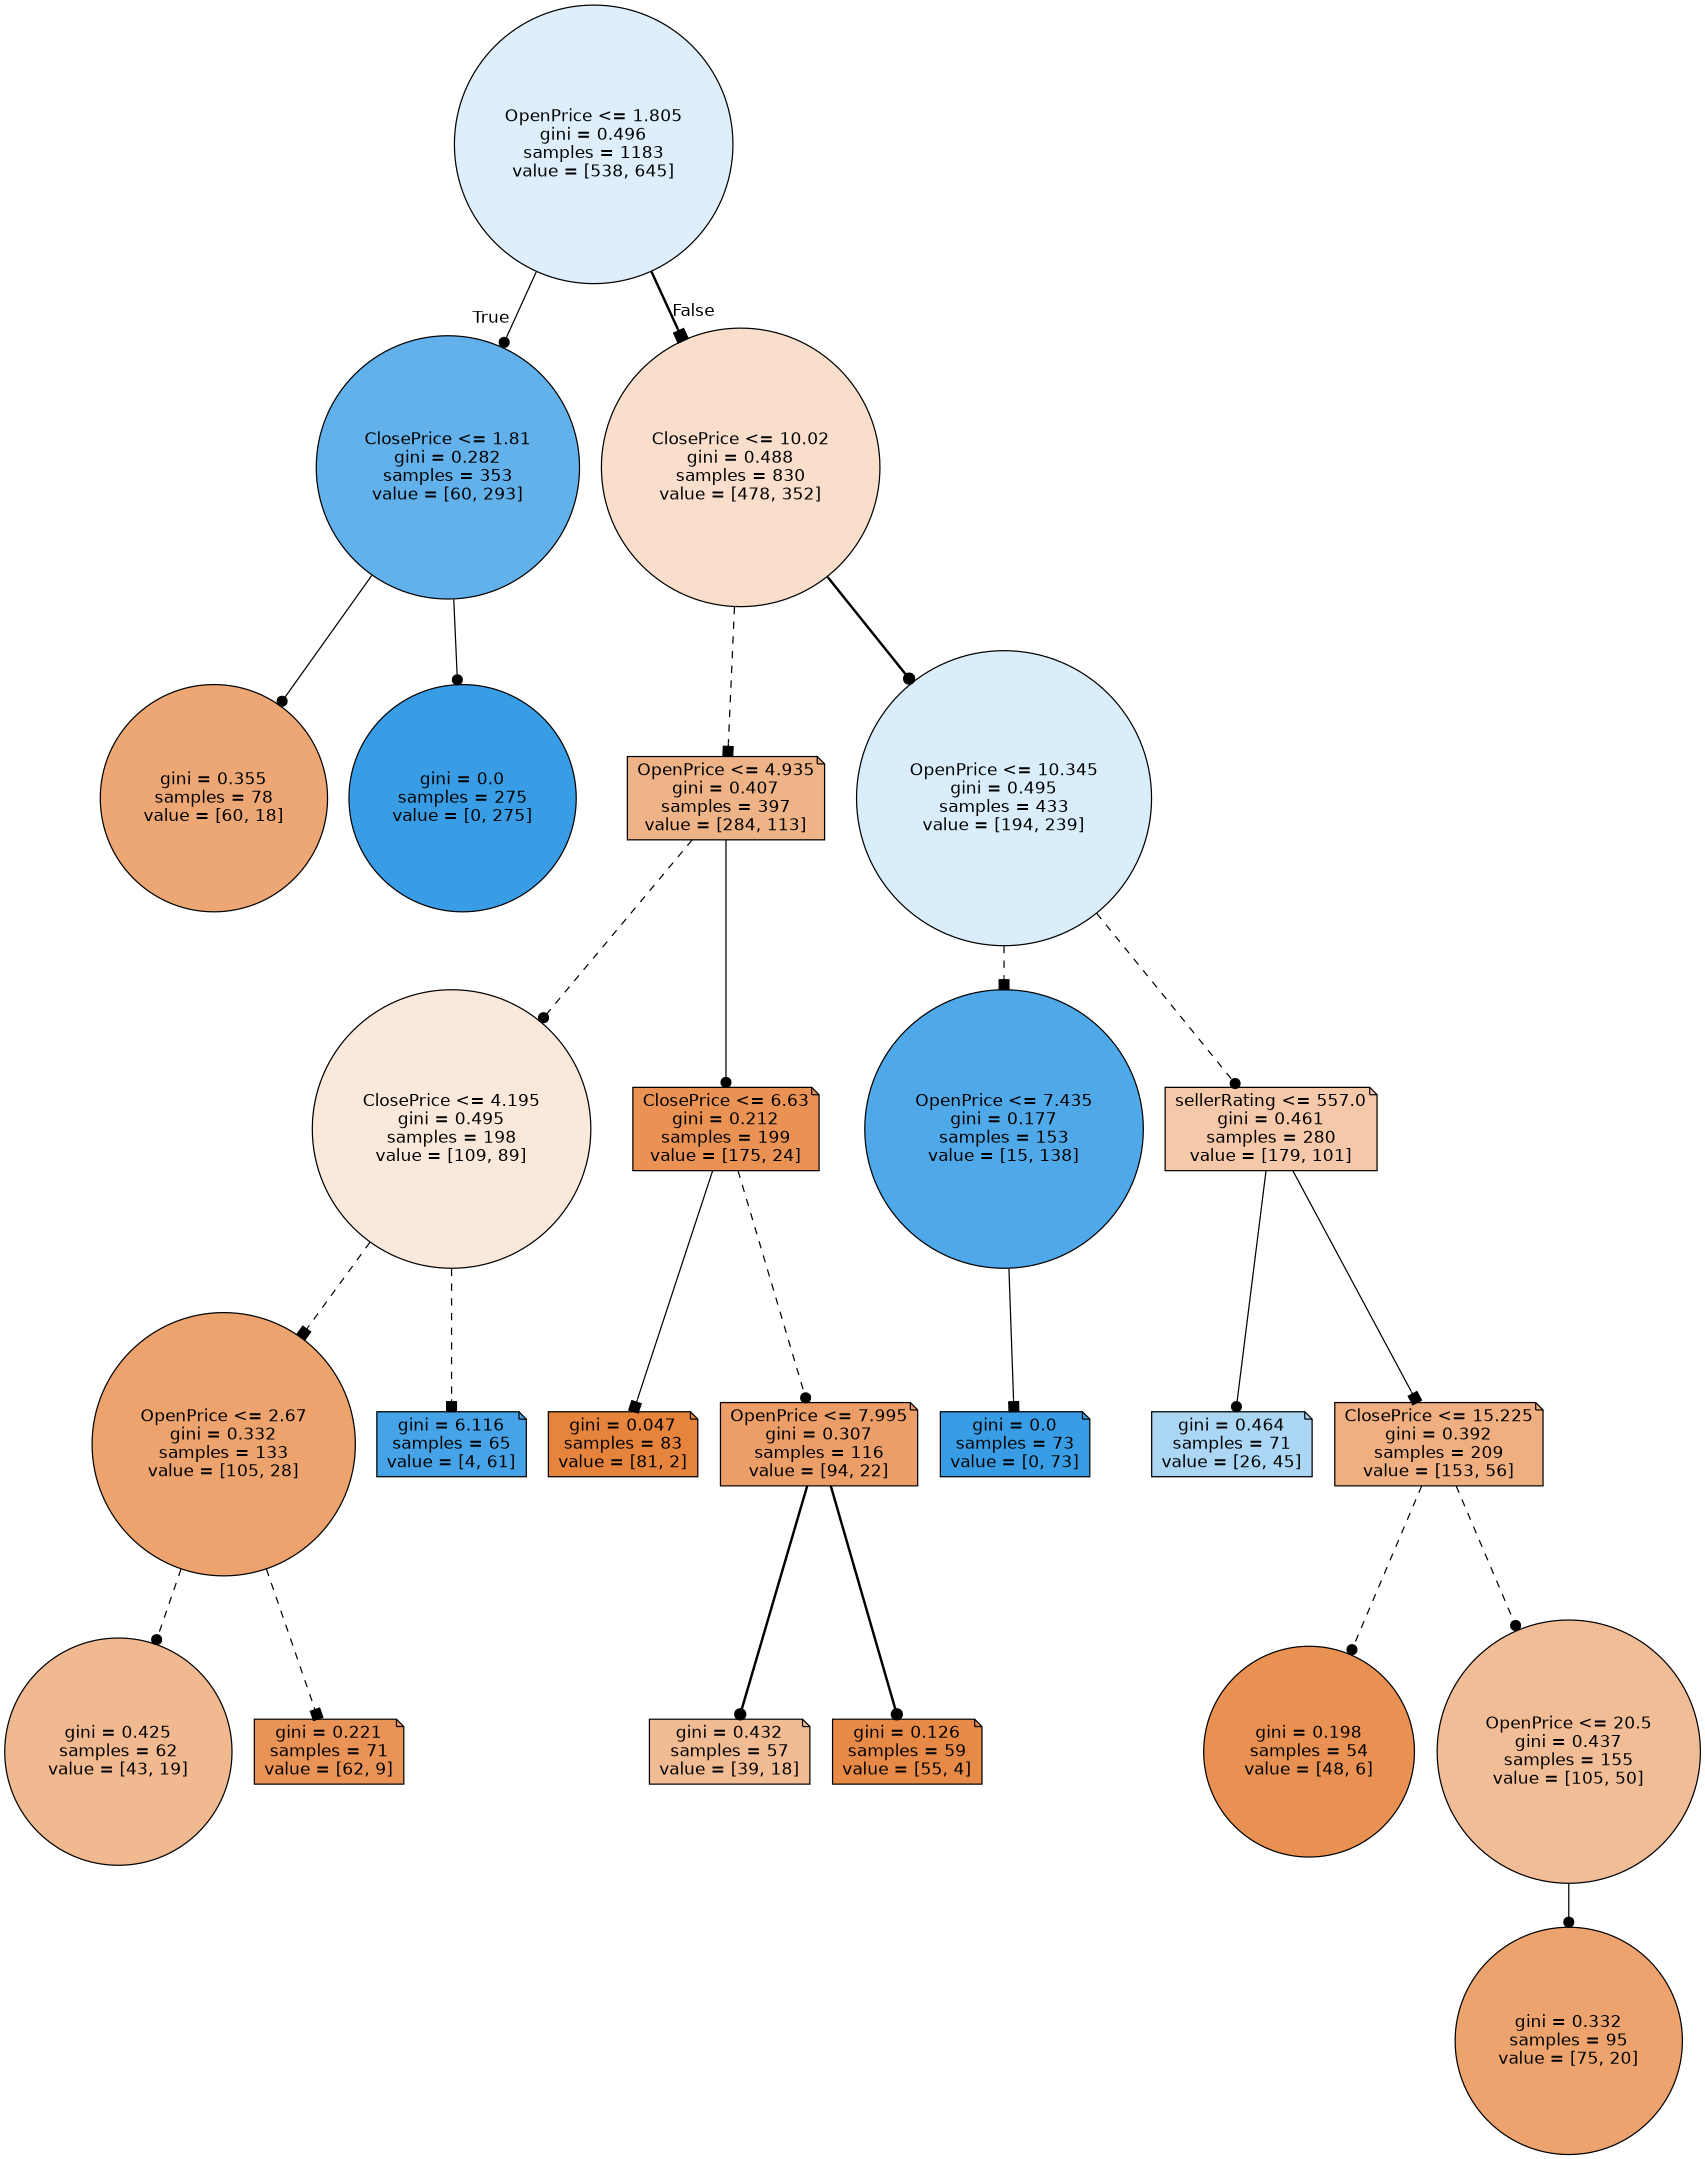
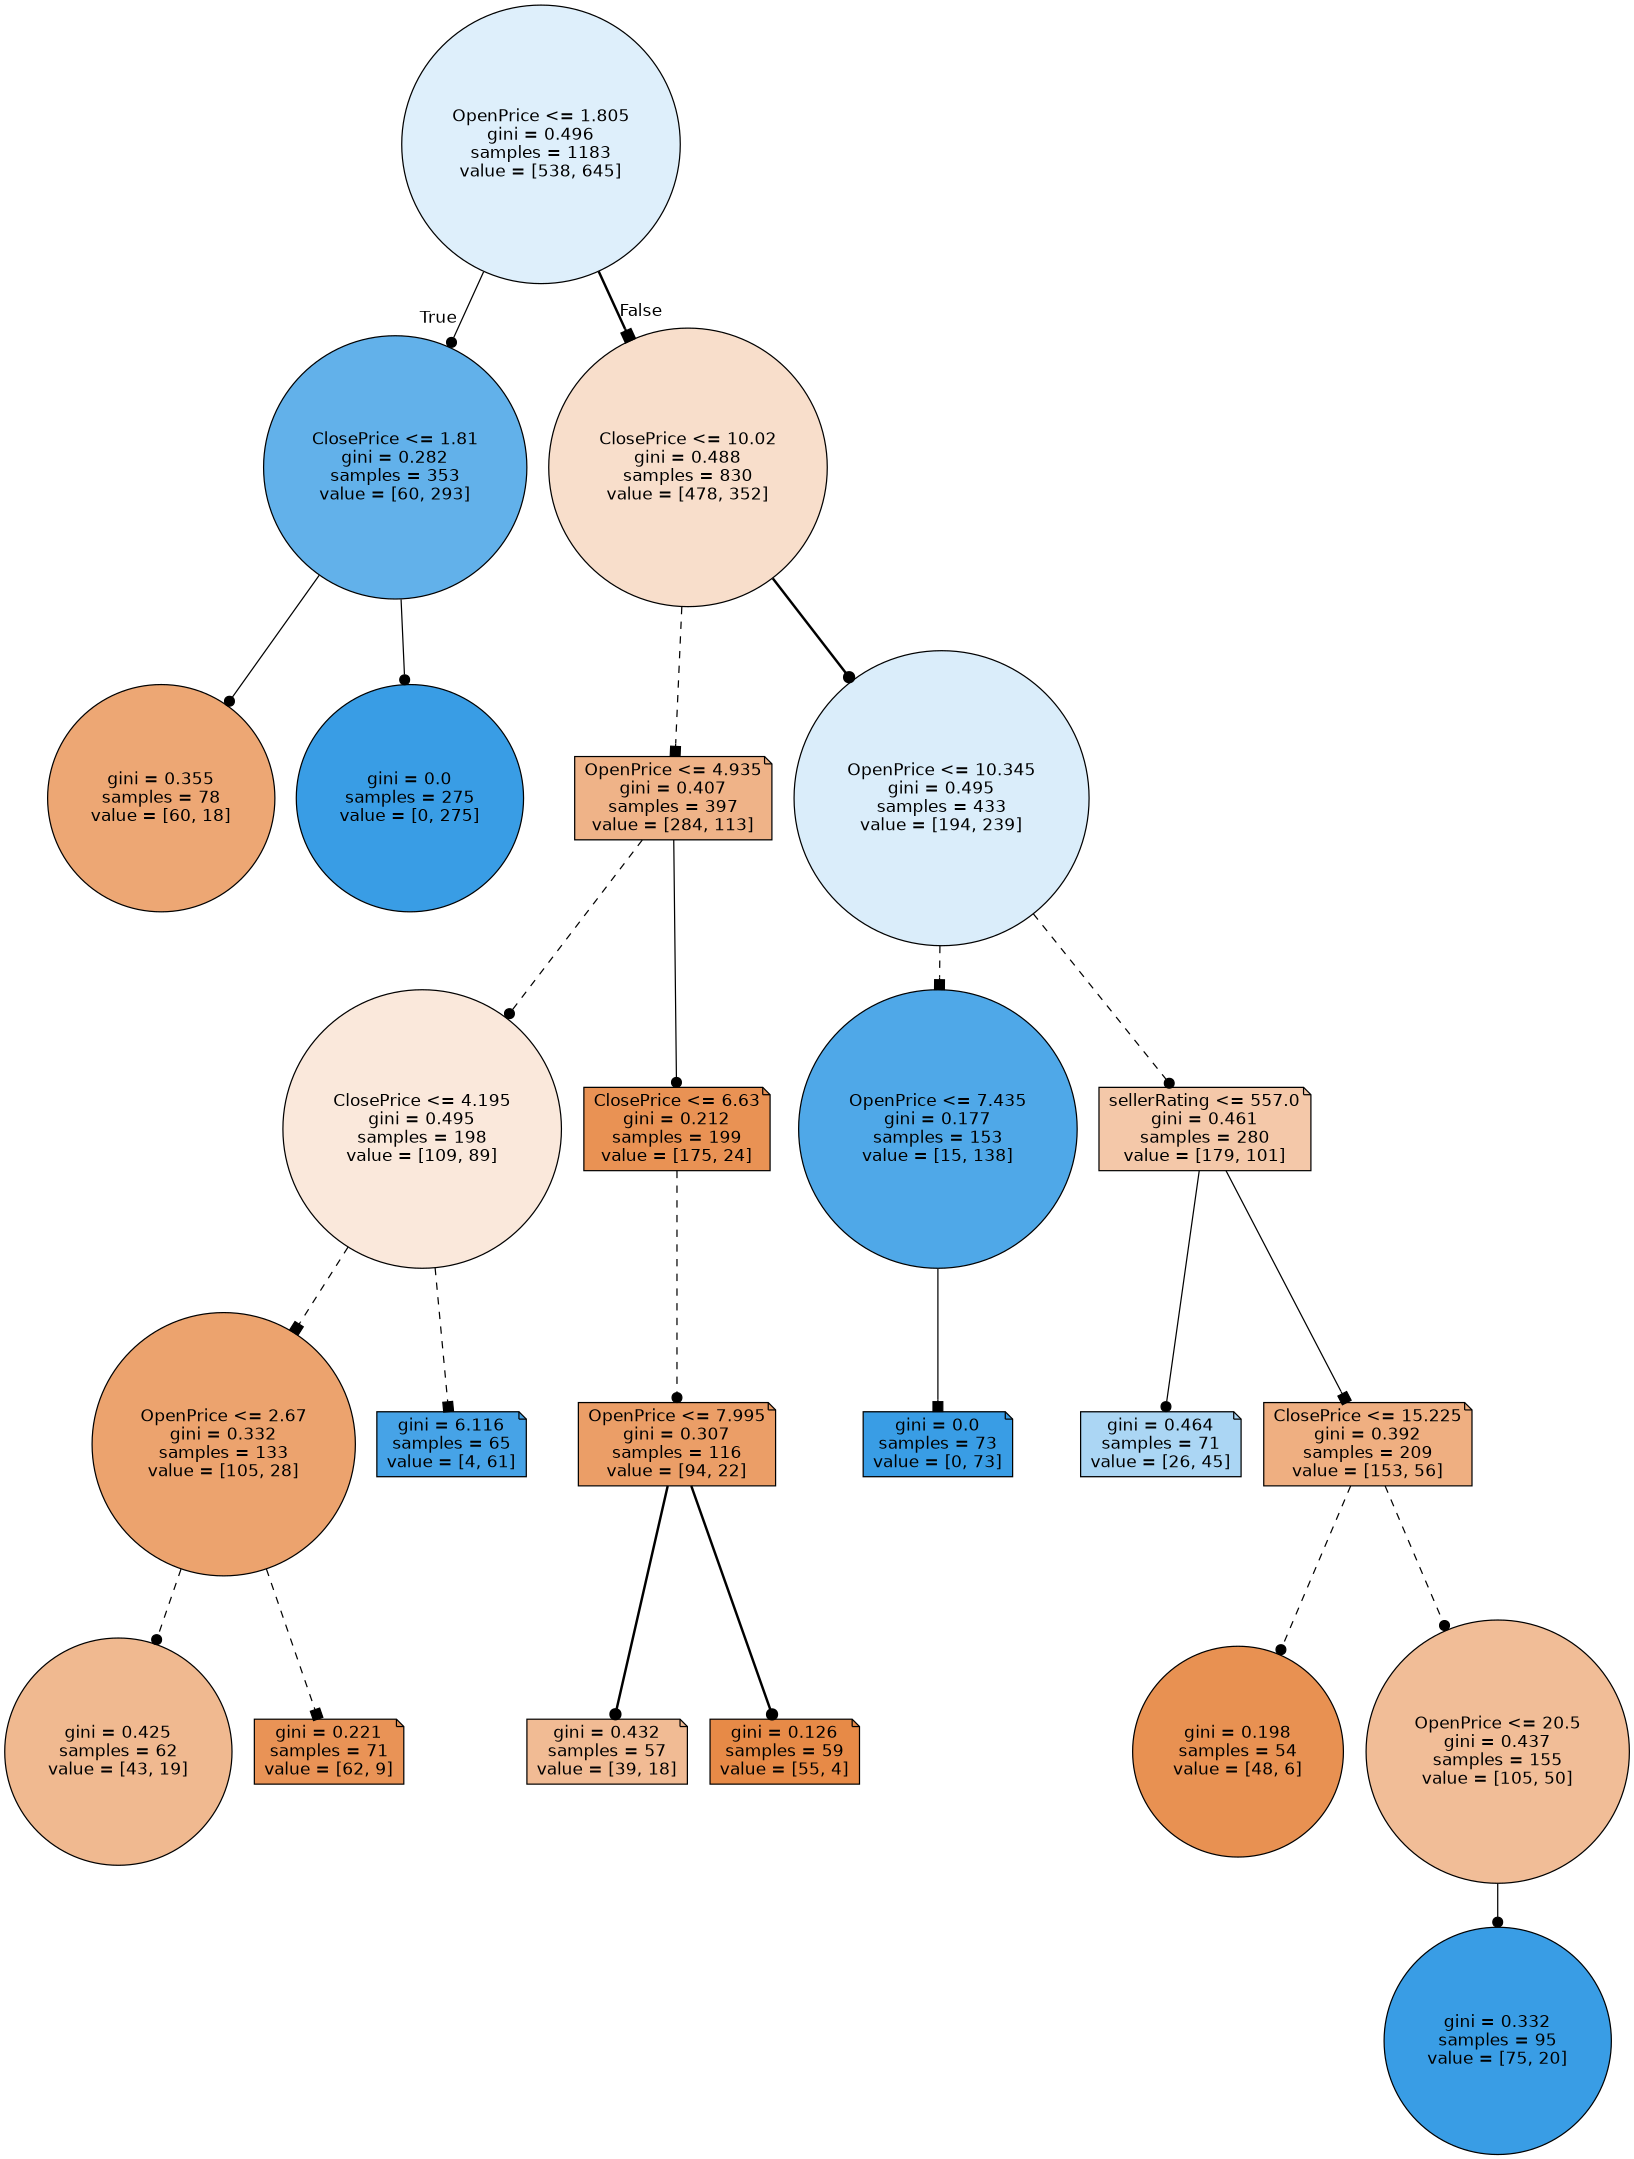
node "gini = 0.047 samples = 83 value = [81, 2]": removed
node "gini = 0.332 samples = 95 value = [75, 20]": fillcolor #eca36e -> #399de5
